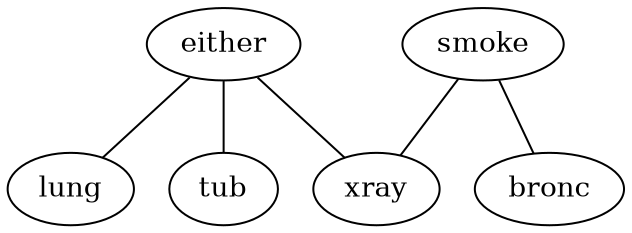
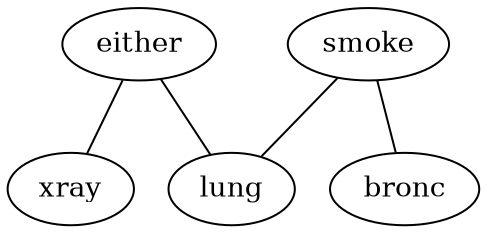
edge "smoke" -- "xray": now "smoke" -- "lung"
node "tub": removed
